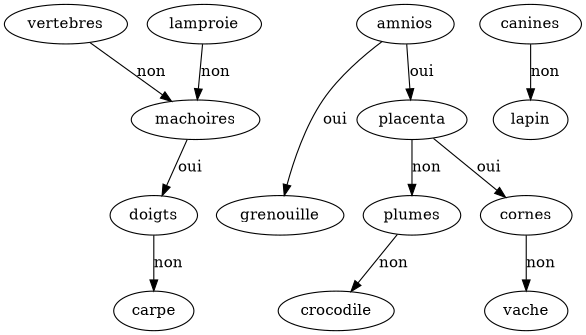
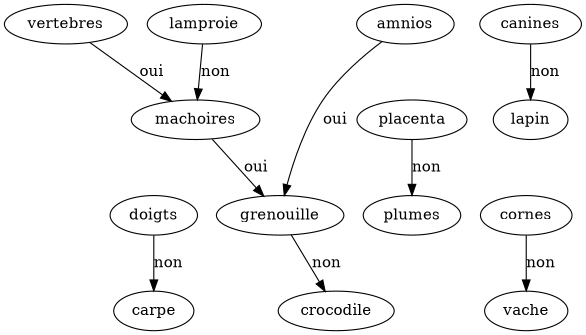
edge "amnios" -> "placenta": removed, label "oui"
edge "vertebres" -> "machoires": label "non" -> "oui"
edge "machoires" -> "doigts": now "machoires" -> "grenouille"
edge "placenta" -> "cornes": removed, label "oui"
edge "plumes" -> "crocodile": now "grenouille" -> "crocodile"
